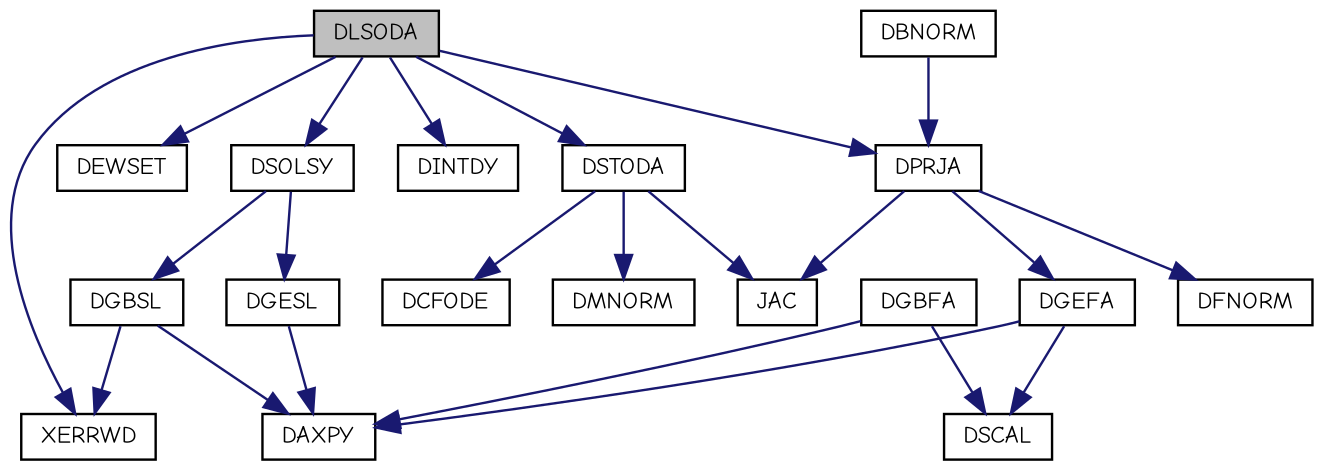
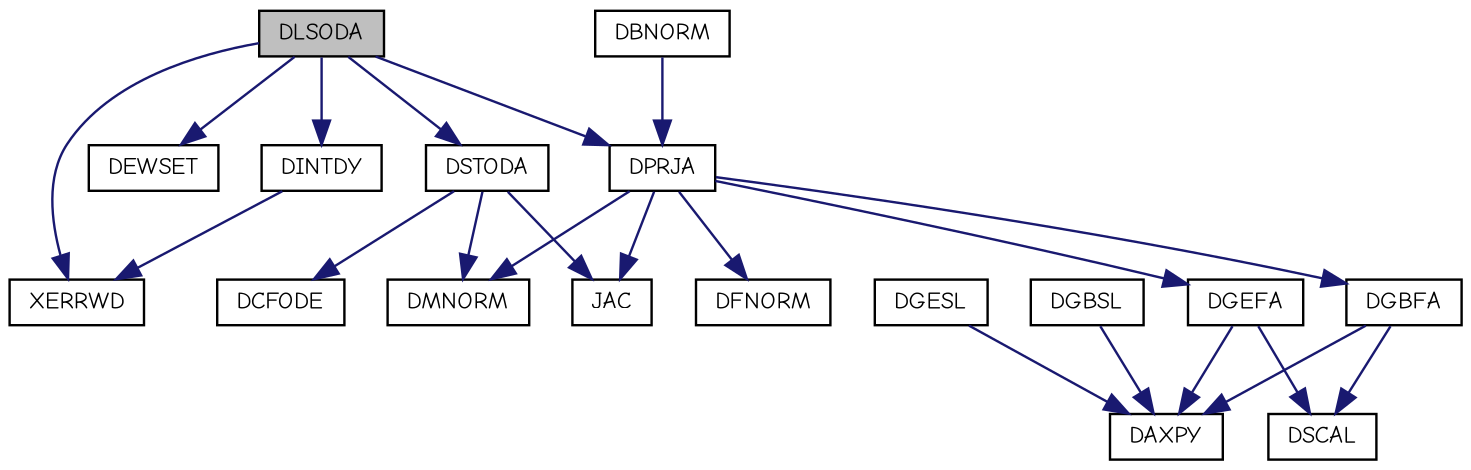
node "DSOLSY": removed
edge "DPRJA" -> "DGBFA": added
edge "DPRJA" -> "DMNORM": added
edge "DGBSL" -> "XERRWD": now "DINTDY" -> "XERRWD"
